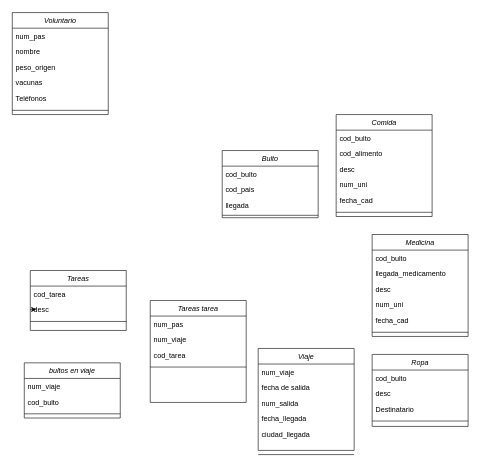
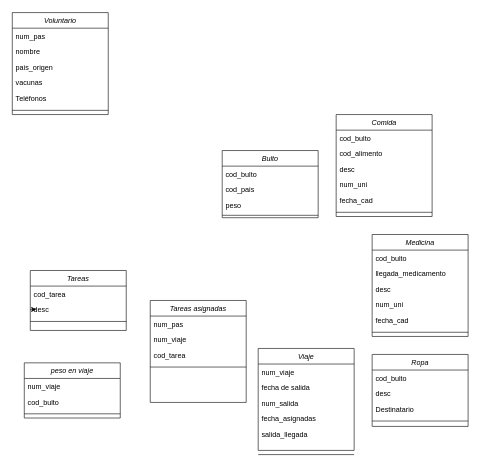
node "peso_origen": label "peso_origen" -> "pais_origen"
node "llegada": label "llegada" -> "peso"
node "Tareas tarea": label "Tareas tarea" -> "Tareas asignadas"
node "bultos en viaje": label "bultos en viaje" -> "peso en viaje"
node "fecha_llegada": label "fecha_llegada" -> "fecha_asignadas"
node "ciudad_llegada": label "ciudad_llegada" -> "salida_llegada"
